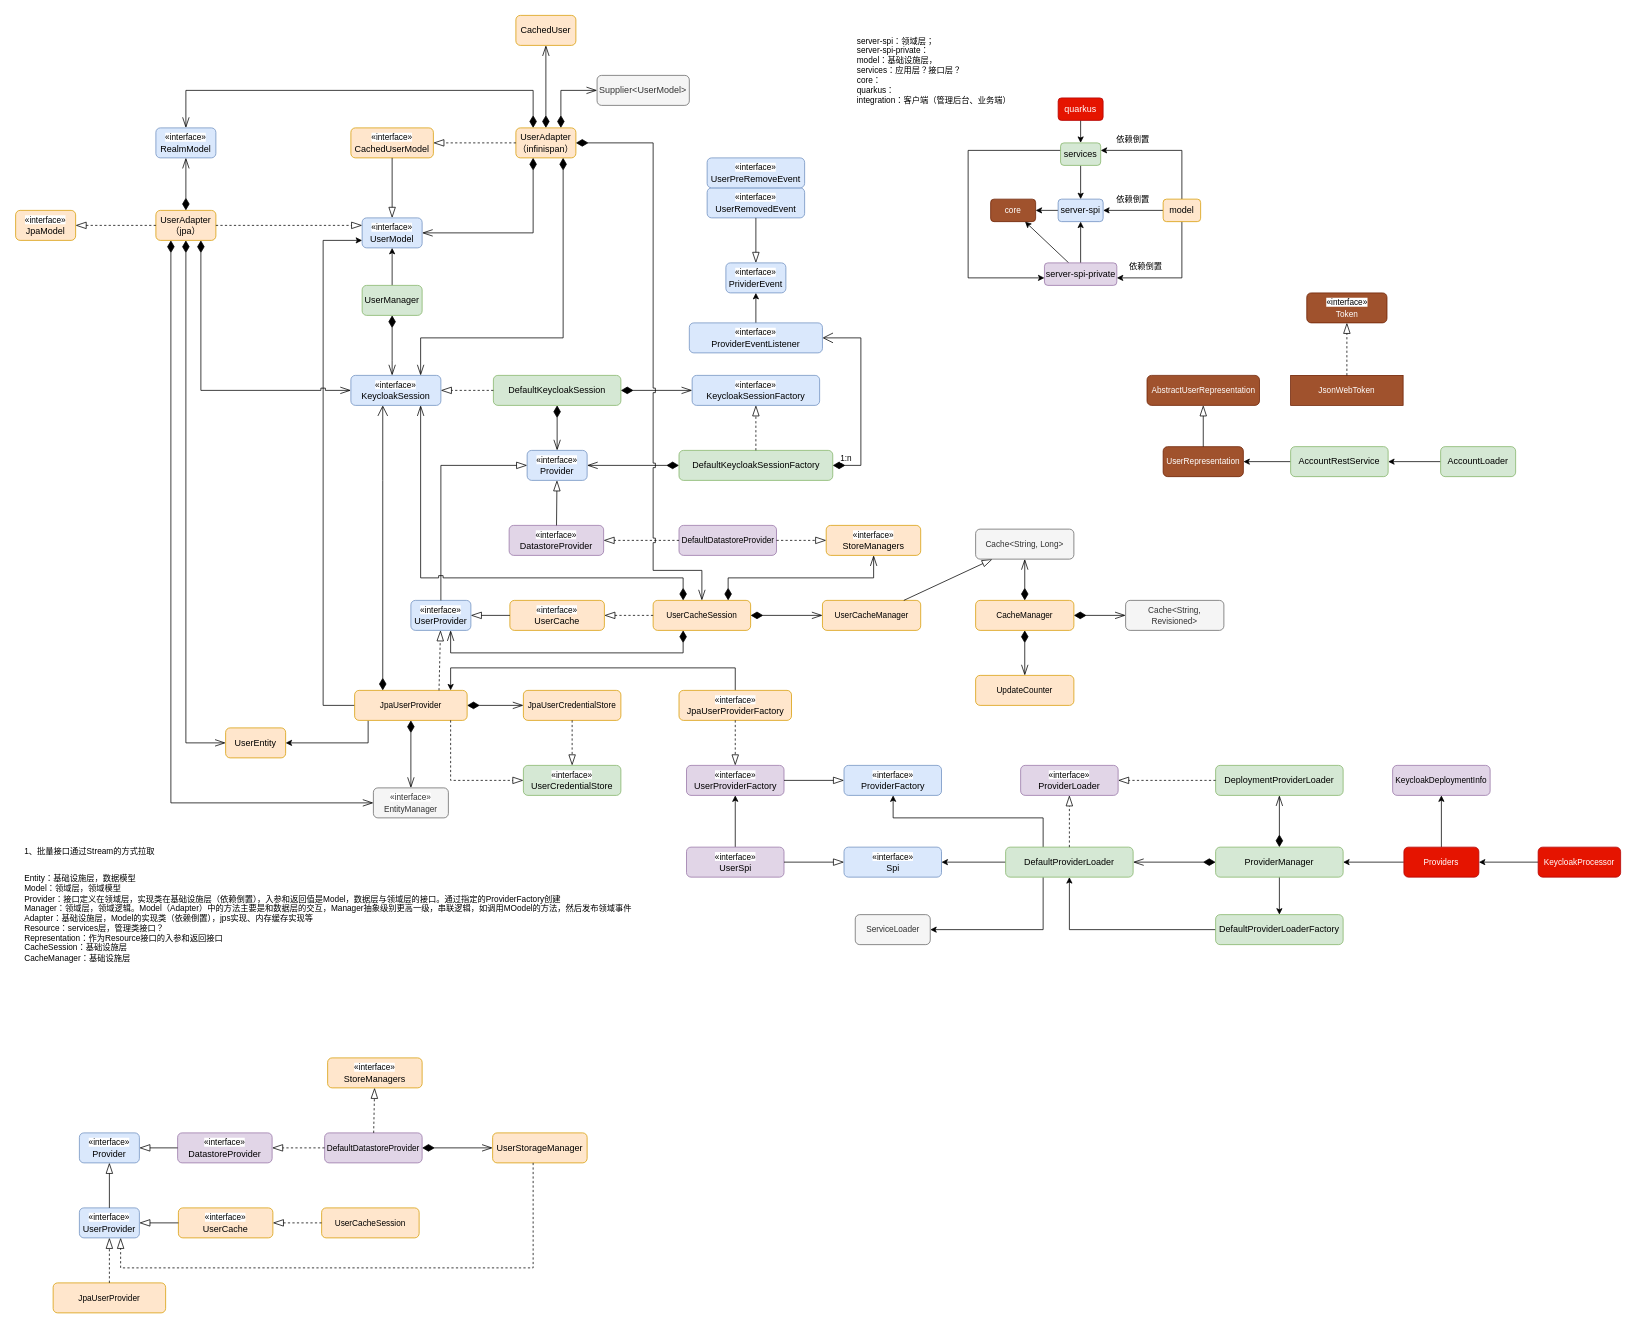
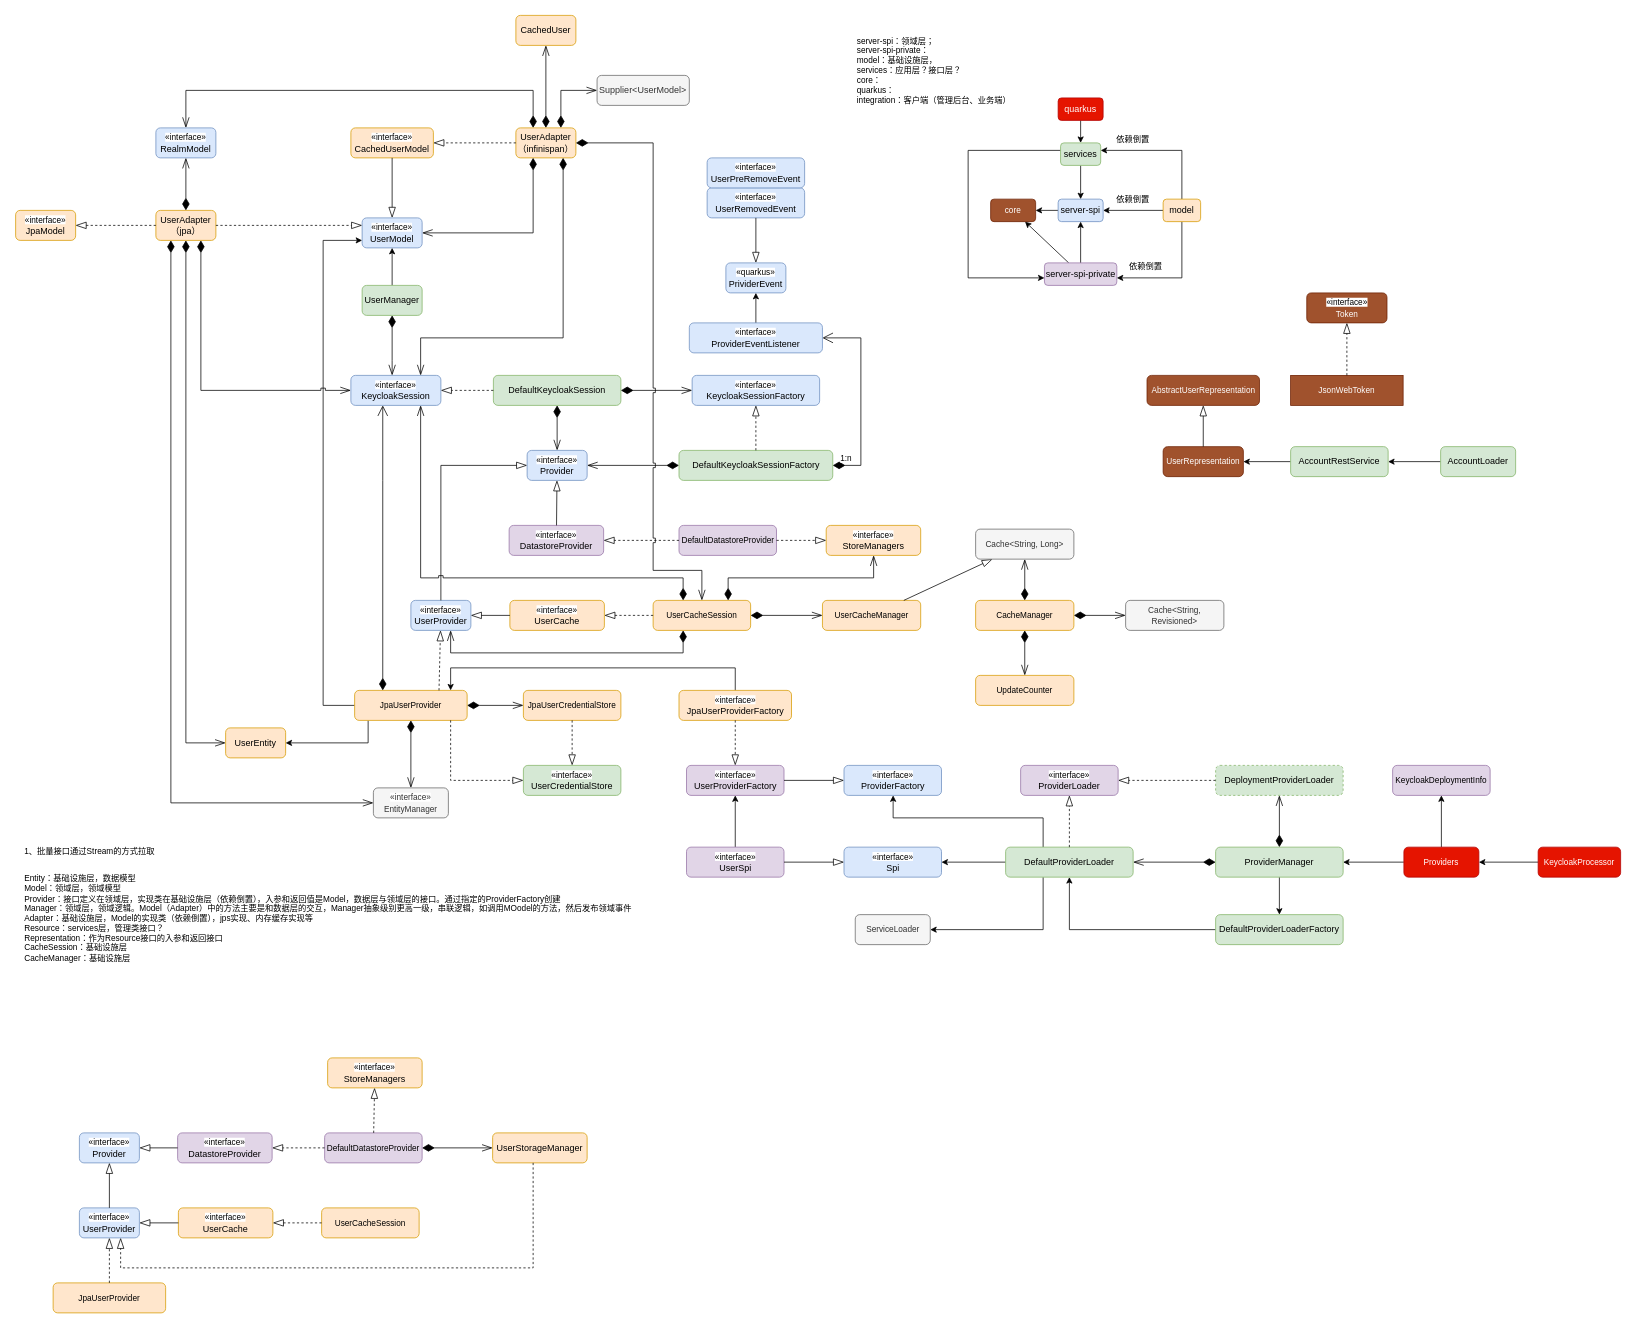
node "«interface» PrividerEvent": label "«interface» PrividerEvent" -> "«quarkus» PrividerEvent"
node "DeploymentProviderLoader": style solid -> dashed
